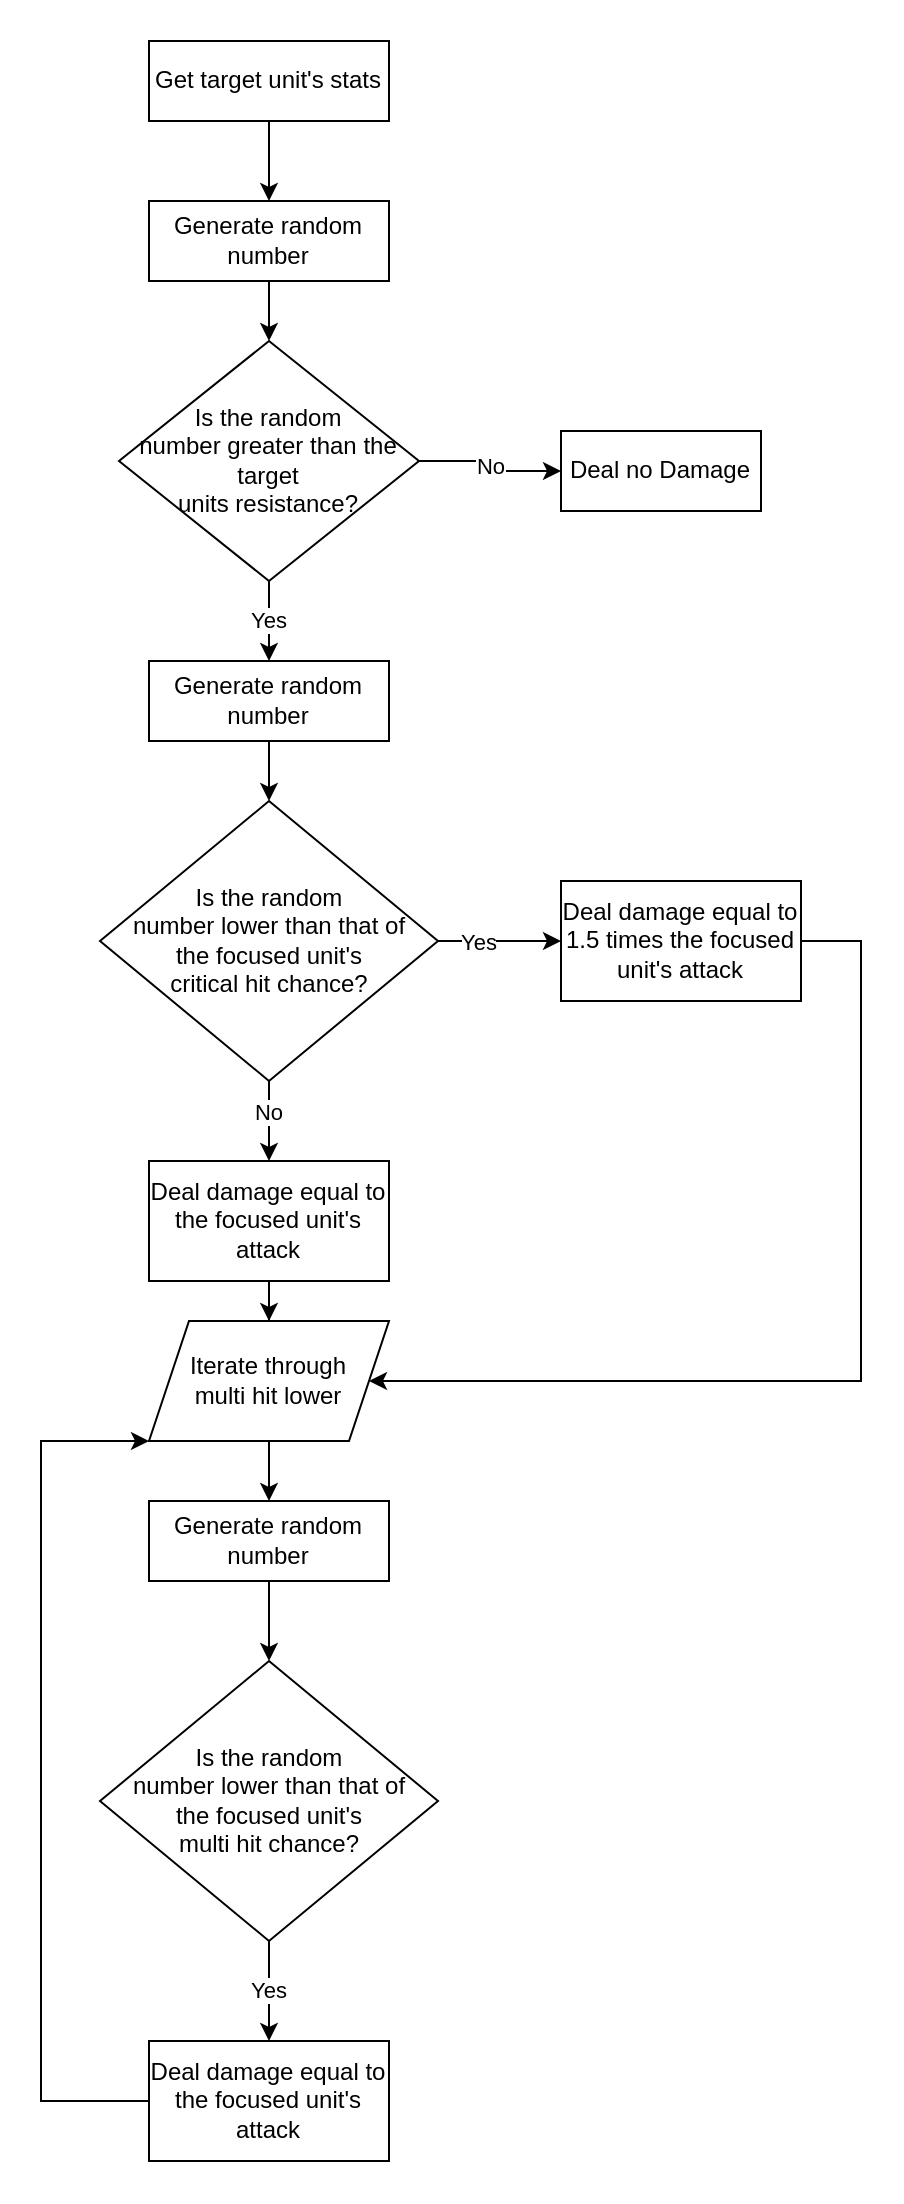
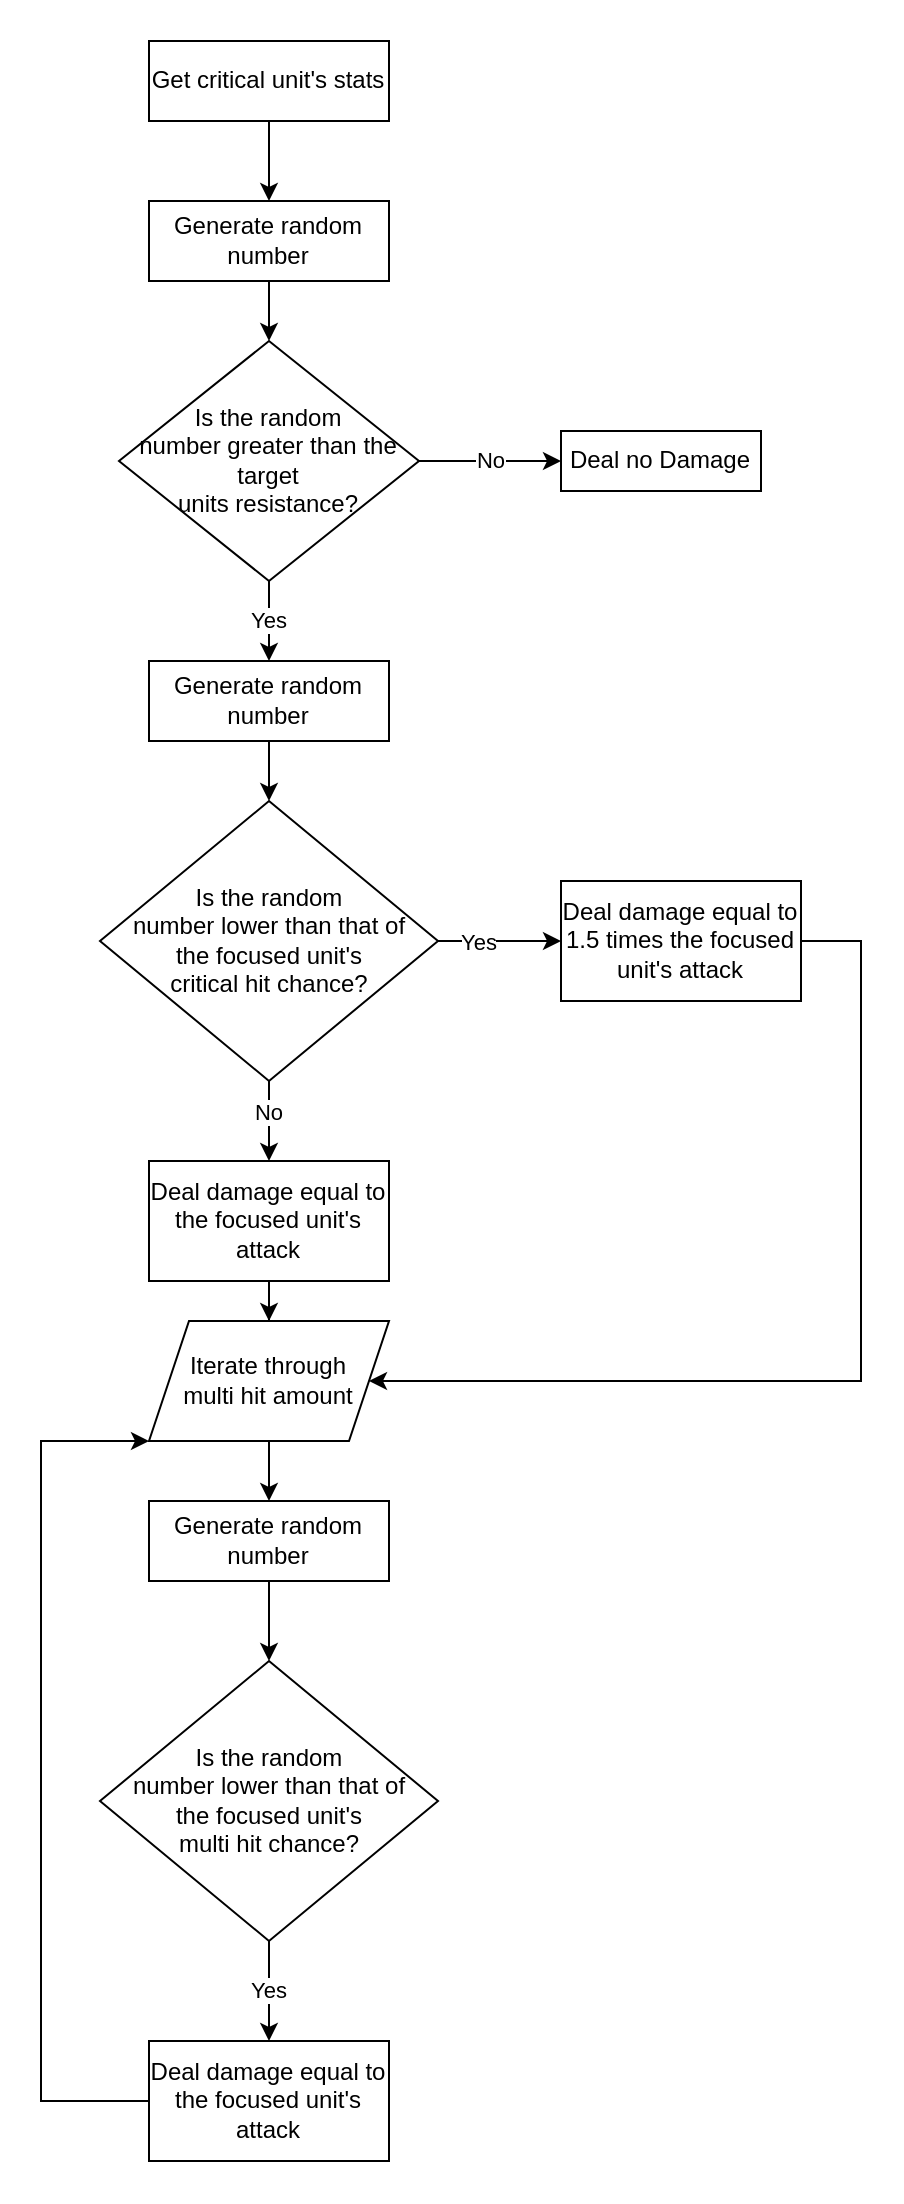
node "Get target unit's stats": label "Get target unit's stats" -> "Get critical unit's stats"
node "Deal no Damage": size 200x80 -> 200x60
node "Iterate through multi hit lower": label "Iterate through multi hit lower" -> "Iterate through multi hit amount"
